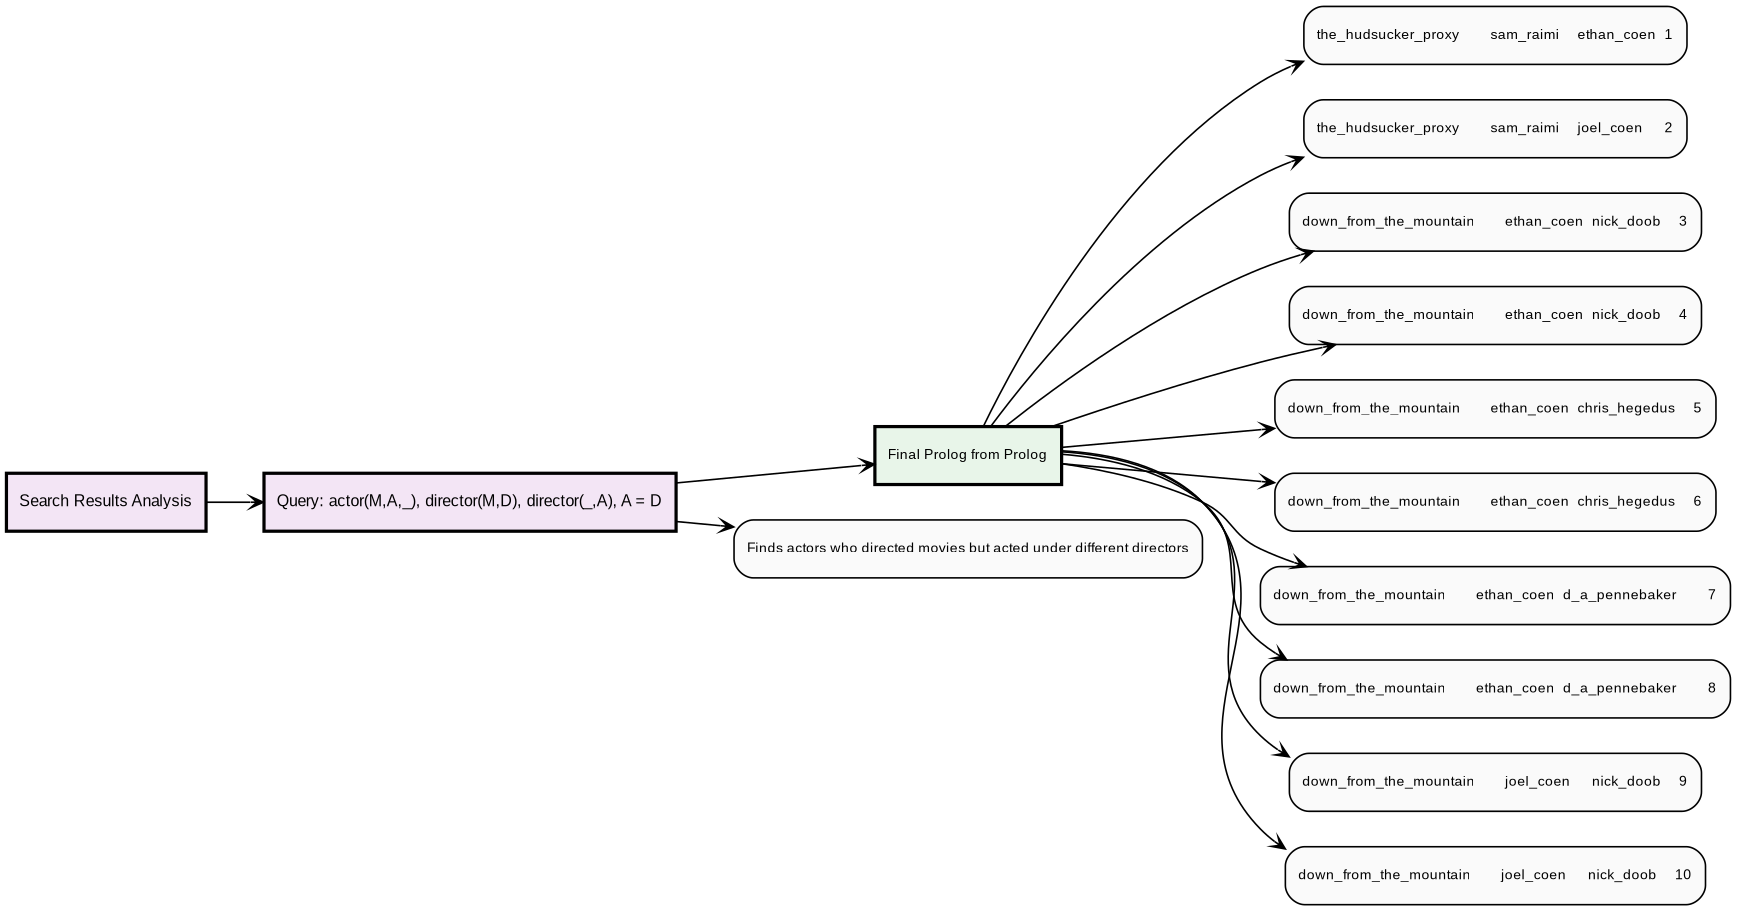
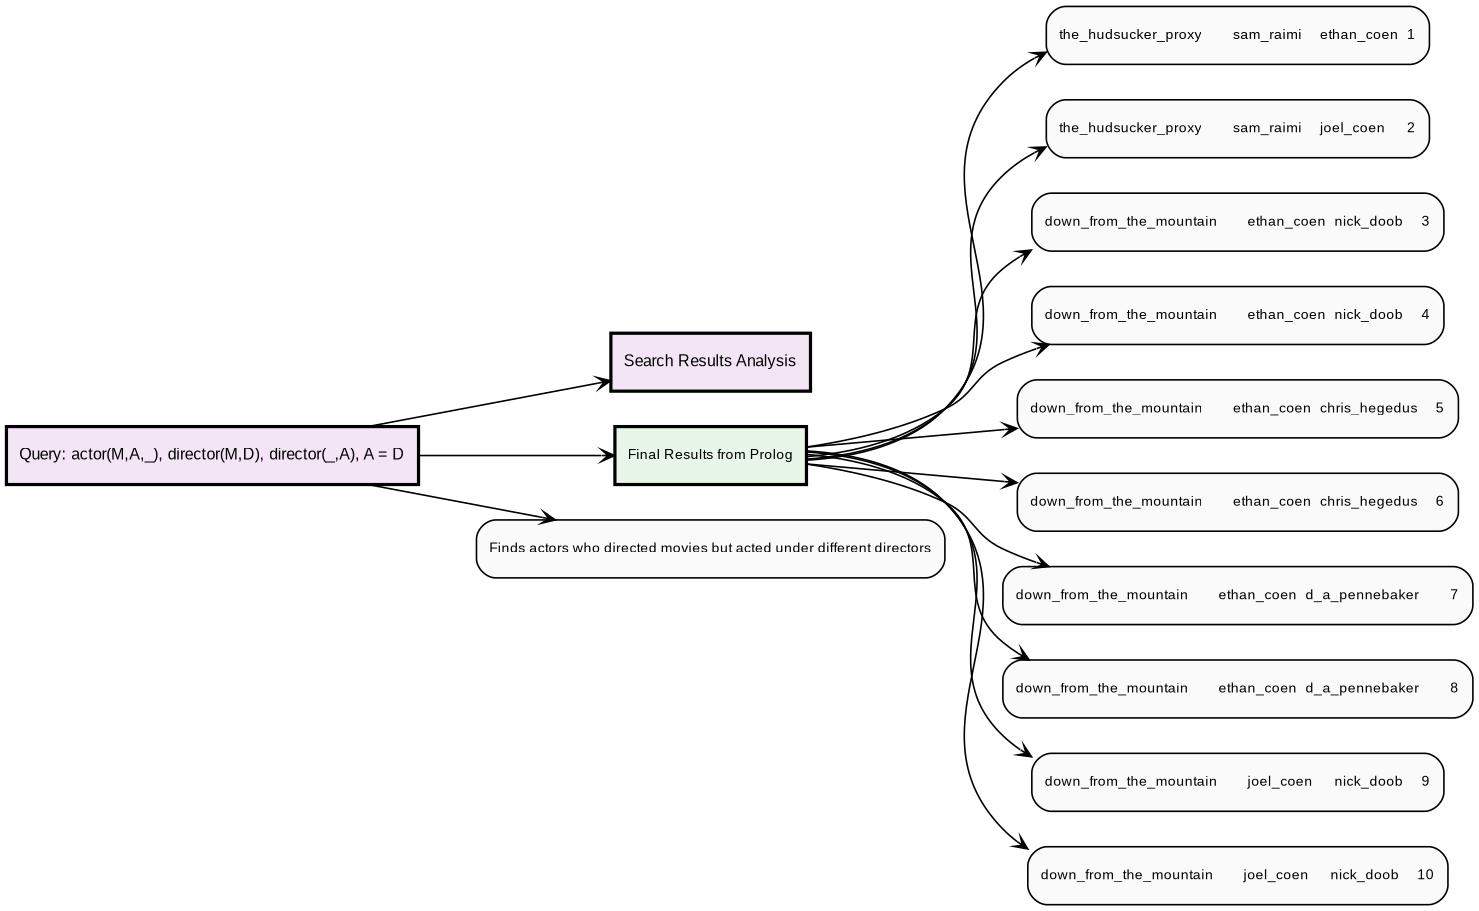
node "Final Prolog from Prolog": label "Final Prolog from Prolog" -> "Final Results from Prolog"
edge "Search Results Analysis" -> "Query: actor(M,A,_), director(M,D), director(_,A), A = D": reversed
